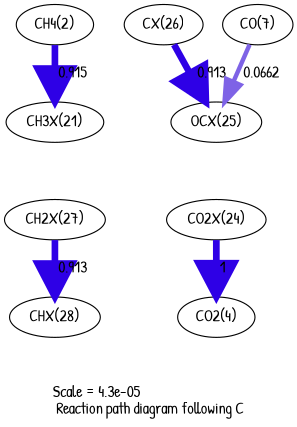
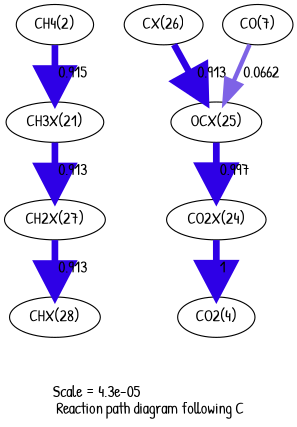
edge "CH3X(21)" -> "CH2X(27)": added, label "0.913"
edge "OCX(25)" -> "CO2X(24)": added, label "0.997"
